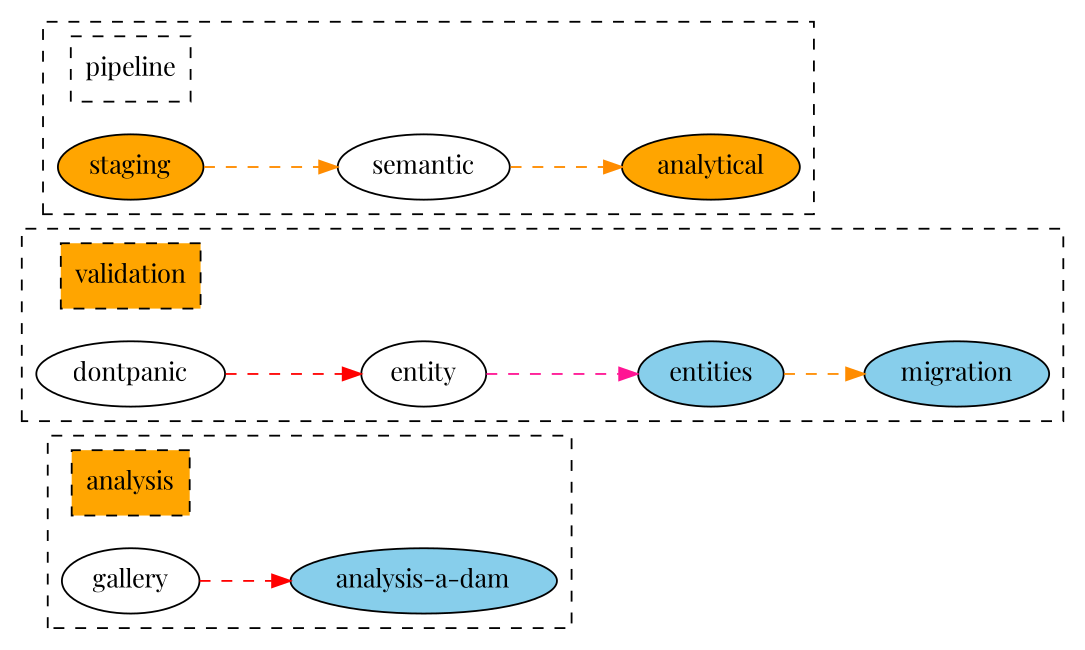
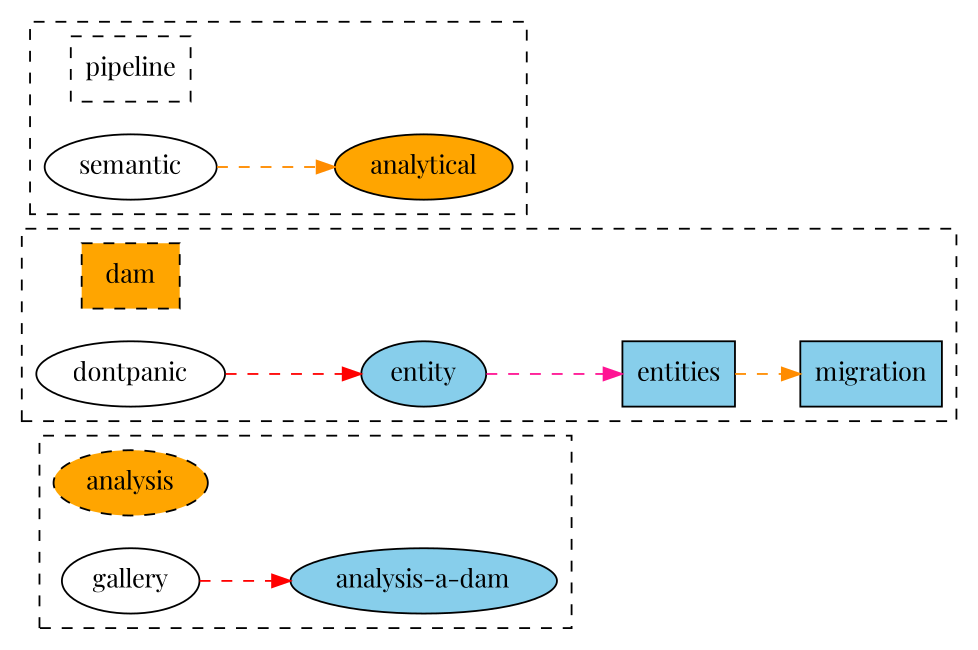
node "staging": removed
node "validation": label "validation" -> "dam"
node "entity": fillcolor white -> skyblue
node "entities": shape ellipse -> box
node "migration": shape ellipse -> box
node "analysis": shape box -> ellipse
